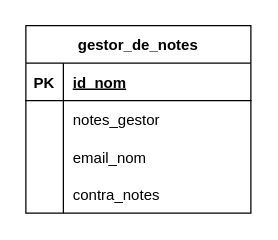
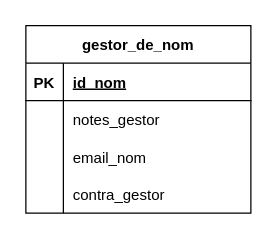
node "gestor_de_notes": label "gestor_de_notes" -> "gestor_de_nom"
node "contra_notes": label "contra_notes" -> "contra_gestor"
